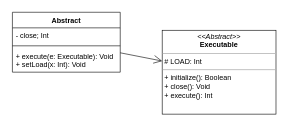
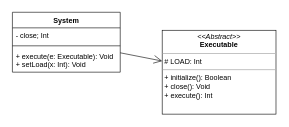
node "Abstract": label "Abstract" -> "System"
